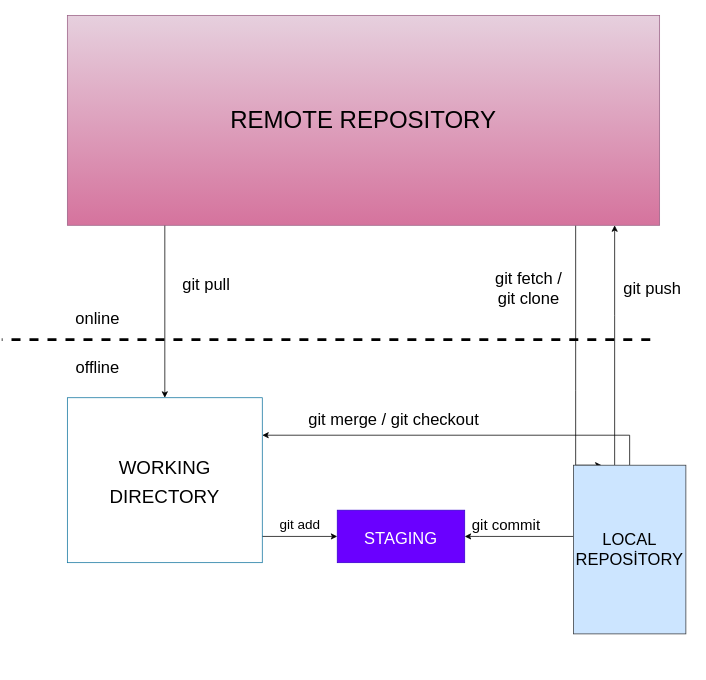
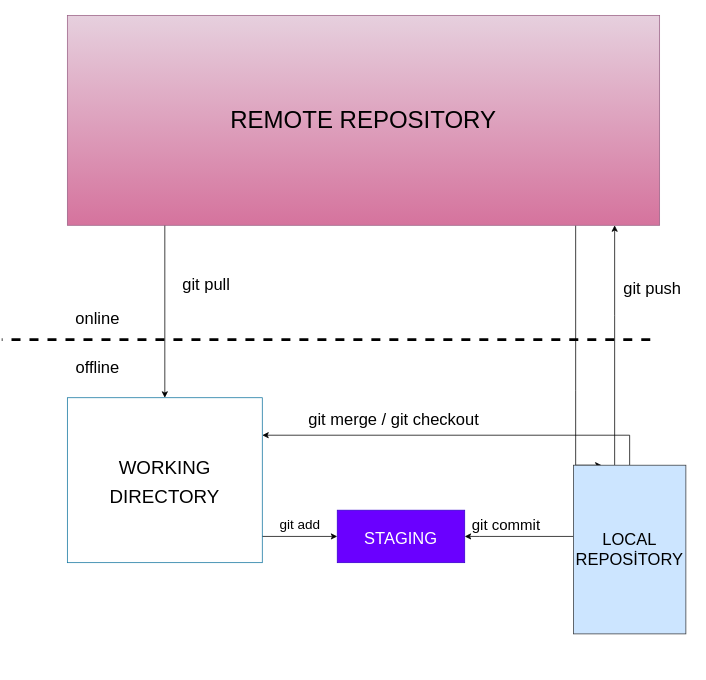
node "git fetch / git clone": removed
